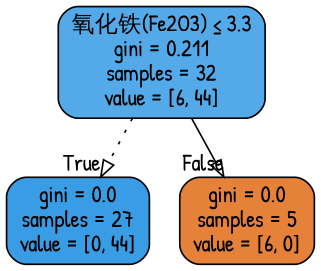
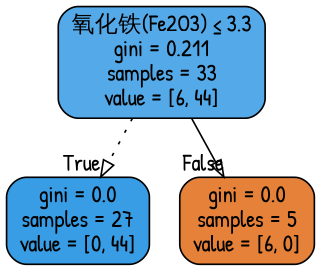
node "氧化铁(Fe2O3) ≤ 3.3": text "samples = 32" -> "samples = 33"
